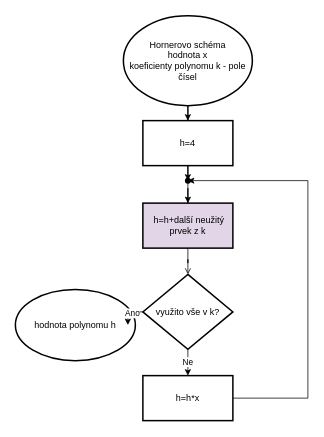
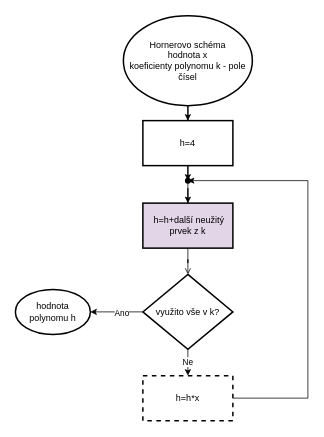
node "hodnota polynomu h": size 120x71 -> 75x45
node "h=h*x": style solid -> dashed
